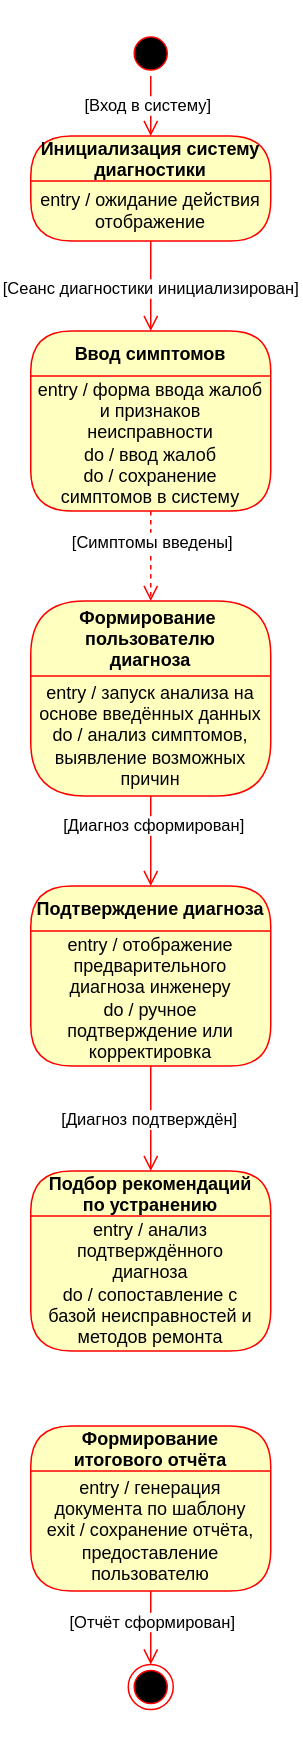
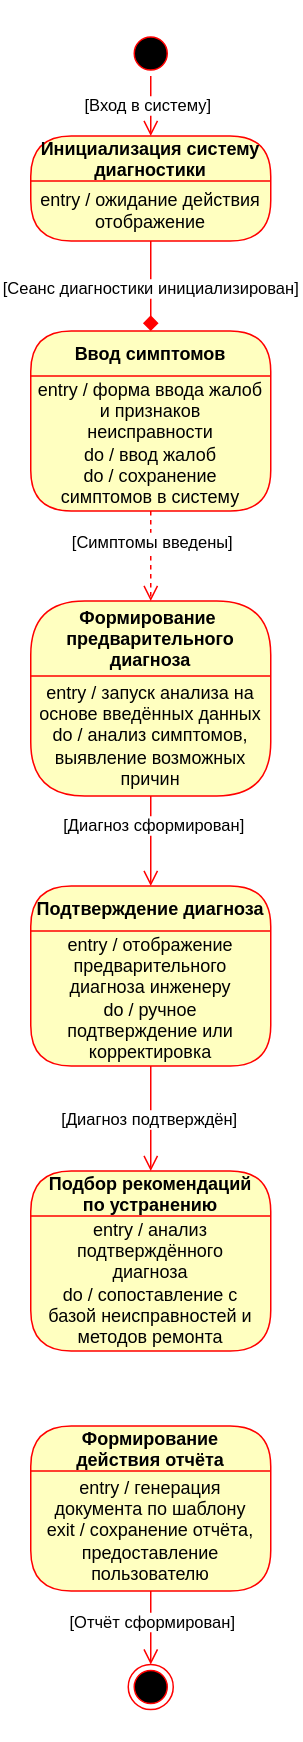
edge "Инициализация систему диагностики" -> "Ввод симптомов": arrowhead open -> diamond
node "Формирование пользователю диагноза": label "Формирование пользователю диагноза" -> "Формирование предварительного диагноза"
node "Формирование итогового отчёта": label "Формирование итогового отчёта" -> "Формирование действия отчёта"
